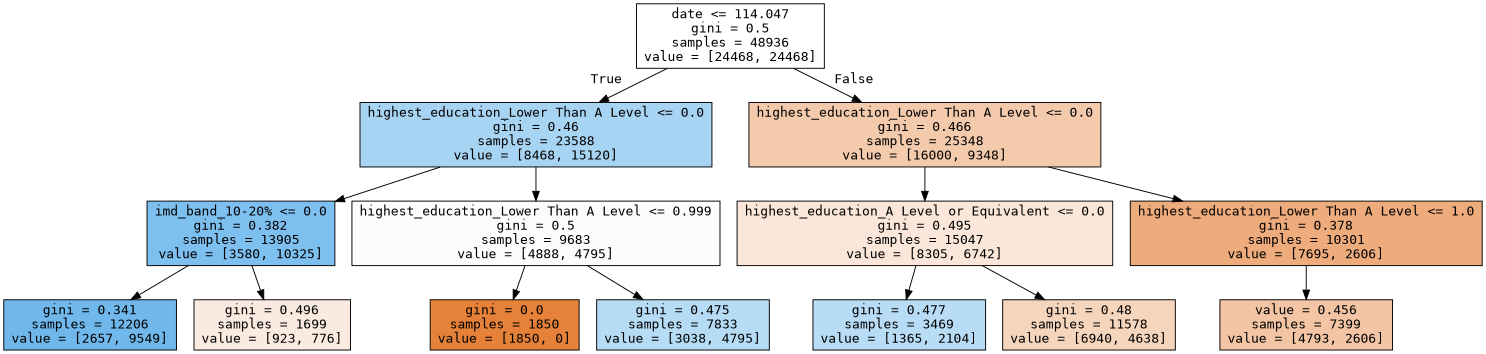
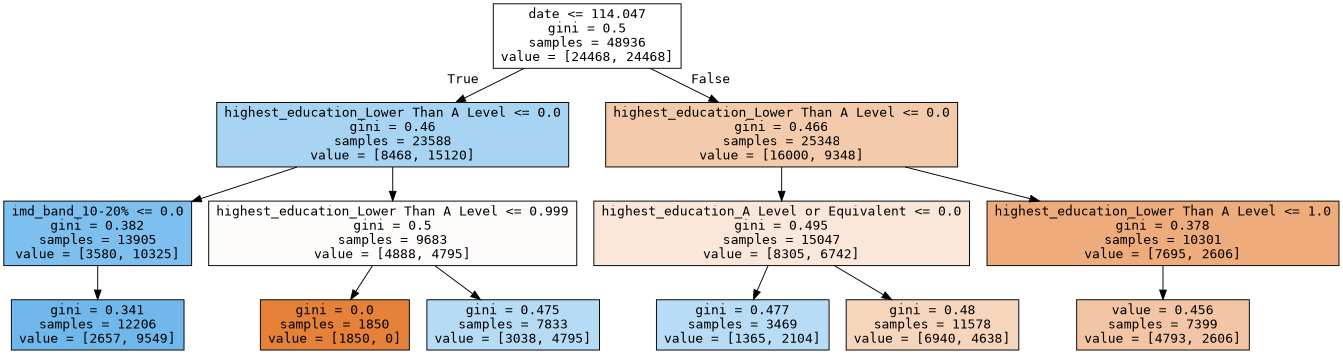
node "gini = 0.496 samples = 1699 value = [923, 776]": removed
